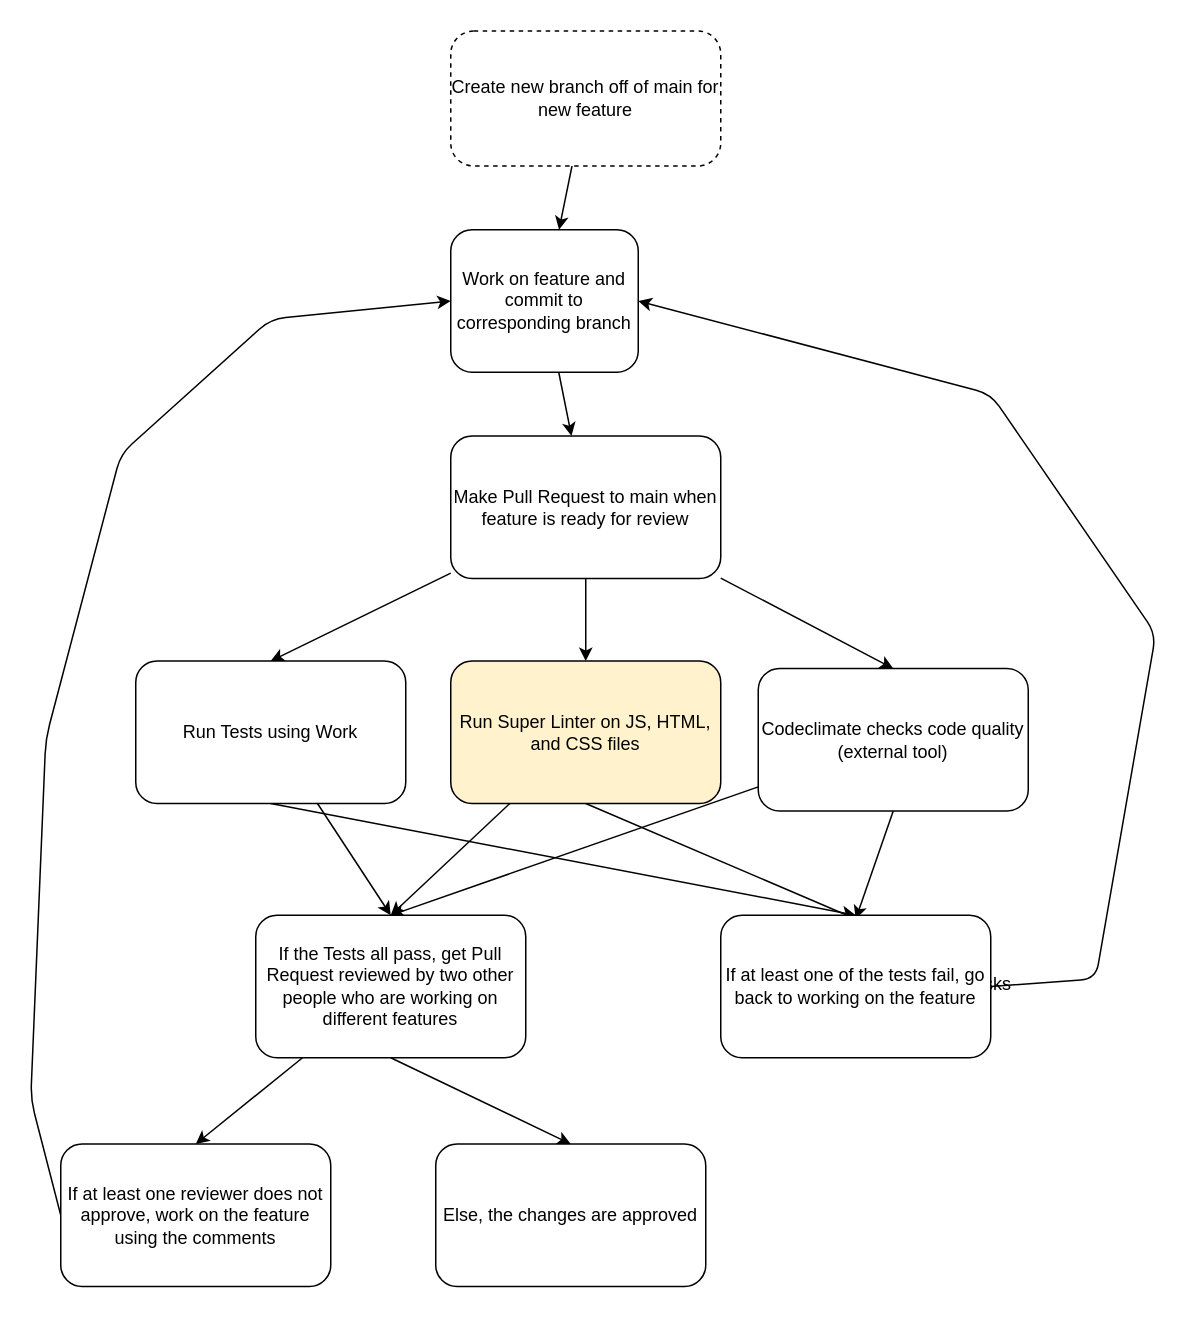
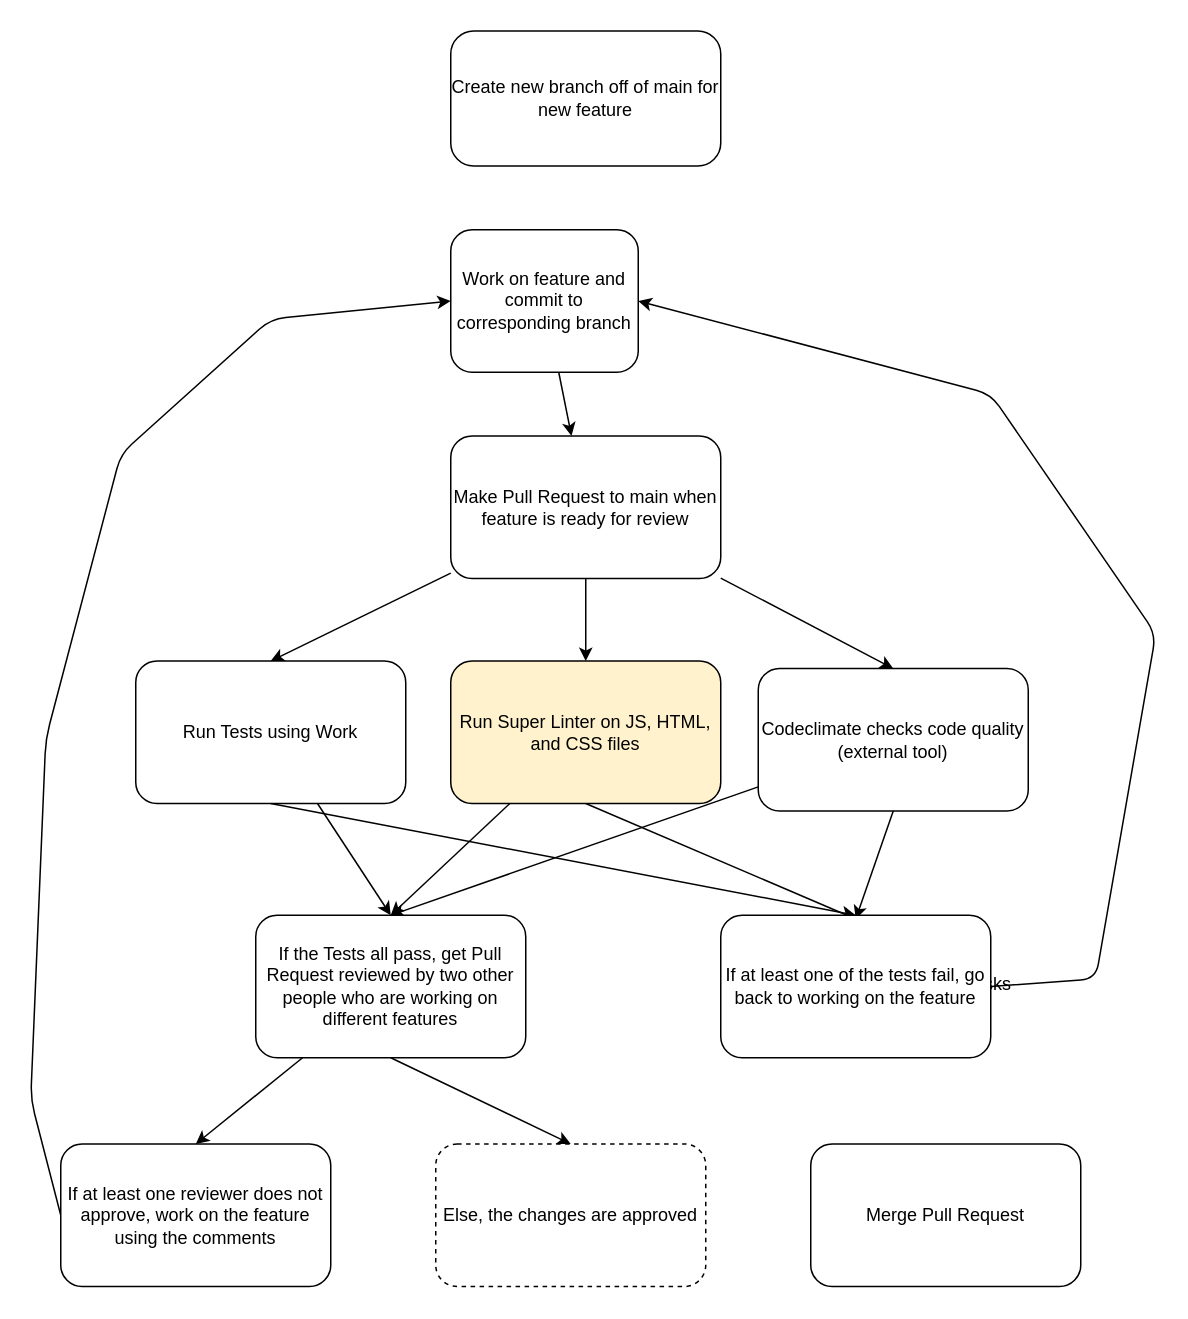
node "Create new branch off of main for new feature": style dashed -> solid
edge "Create new branch off of main for new feature" -> "Work on feature and commit to corresponding branch": removed
node "Else, the changes are approved": style solid -> dashed
node "Merge Pull Request": added
